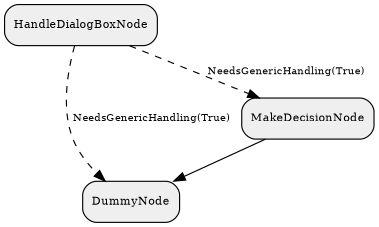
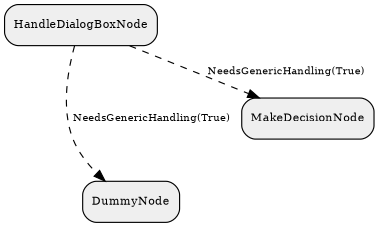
edge "MakeDecisionNode" -> "DummyNode": removed
